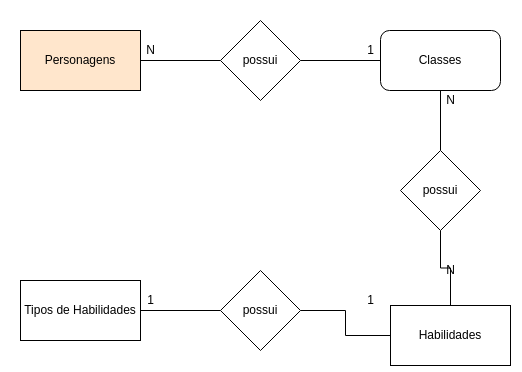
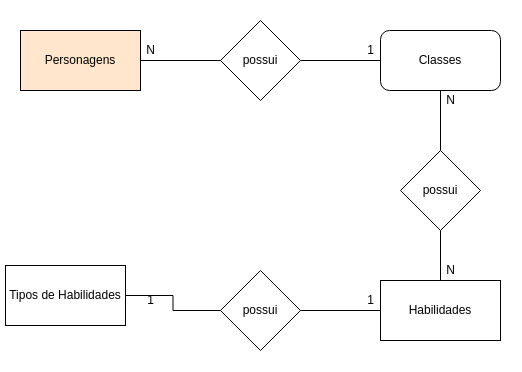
node "Tipos de Habilidades": moved (81, 311) -> (66, 296)
node "Habilidades": moved (451, 336) -> (441, 311)
